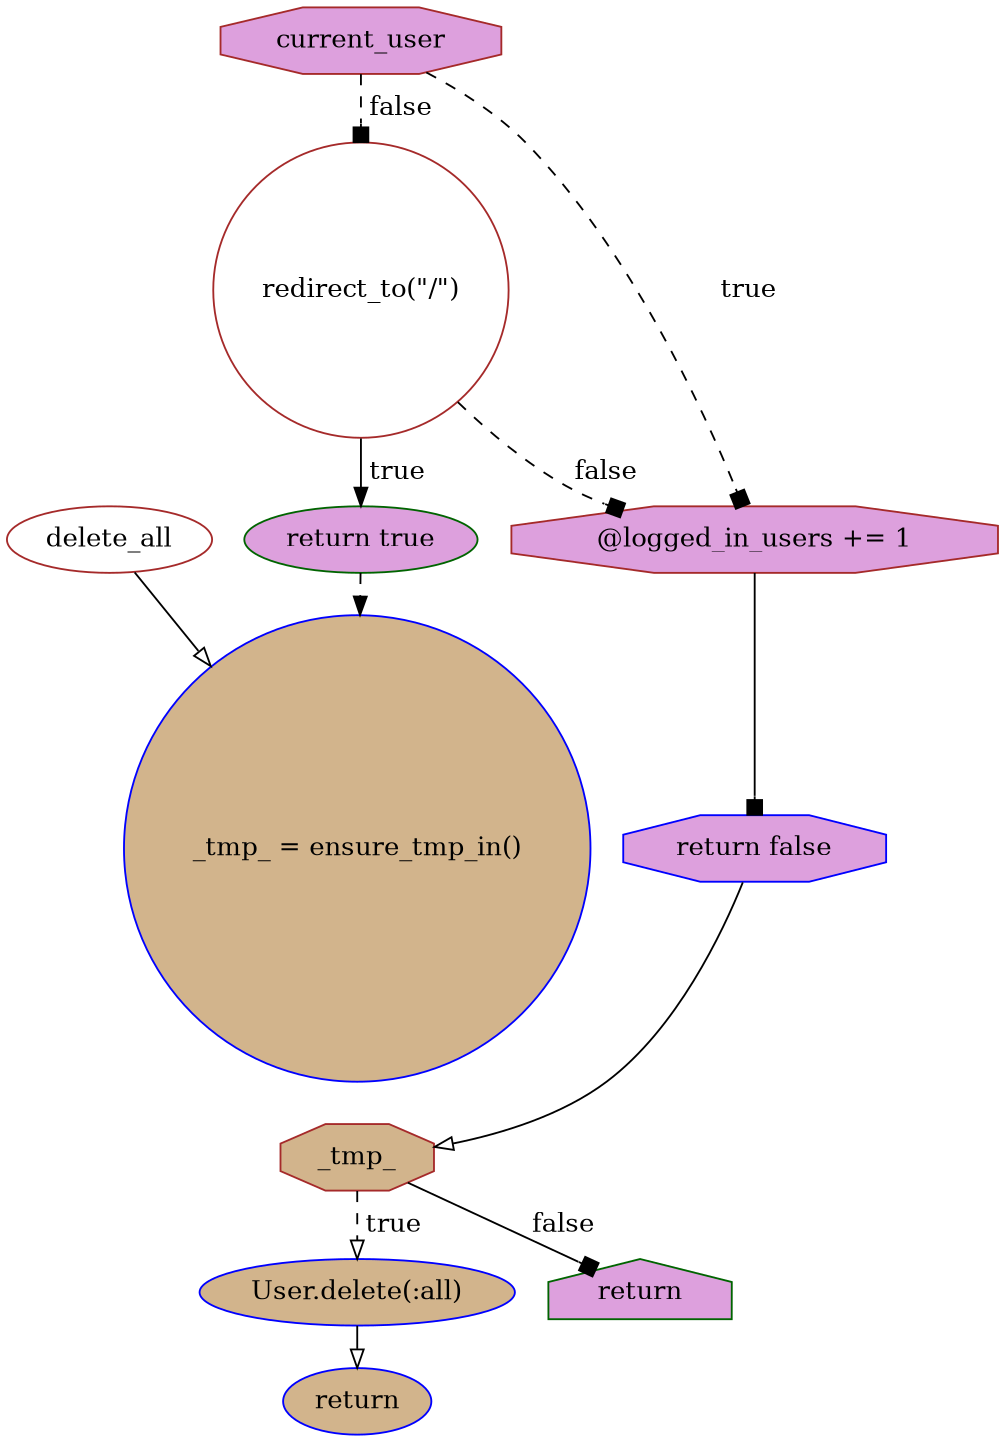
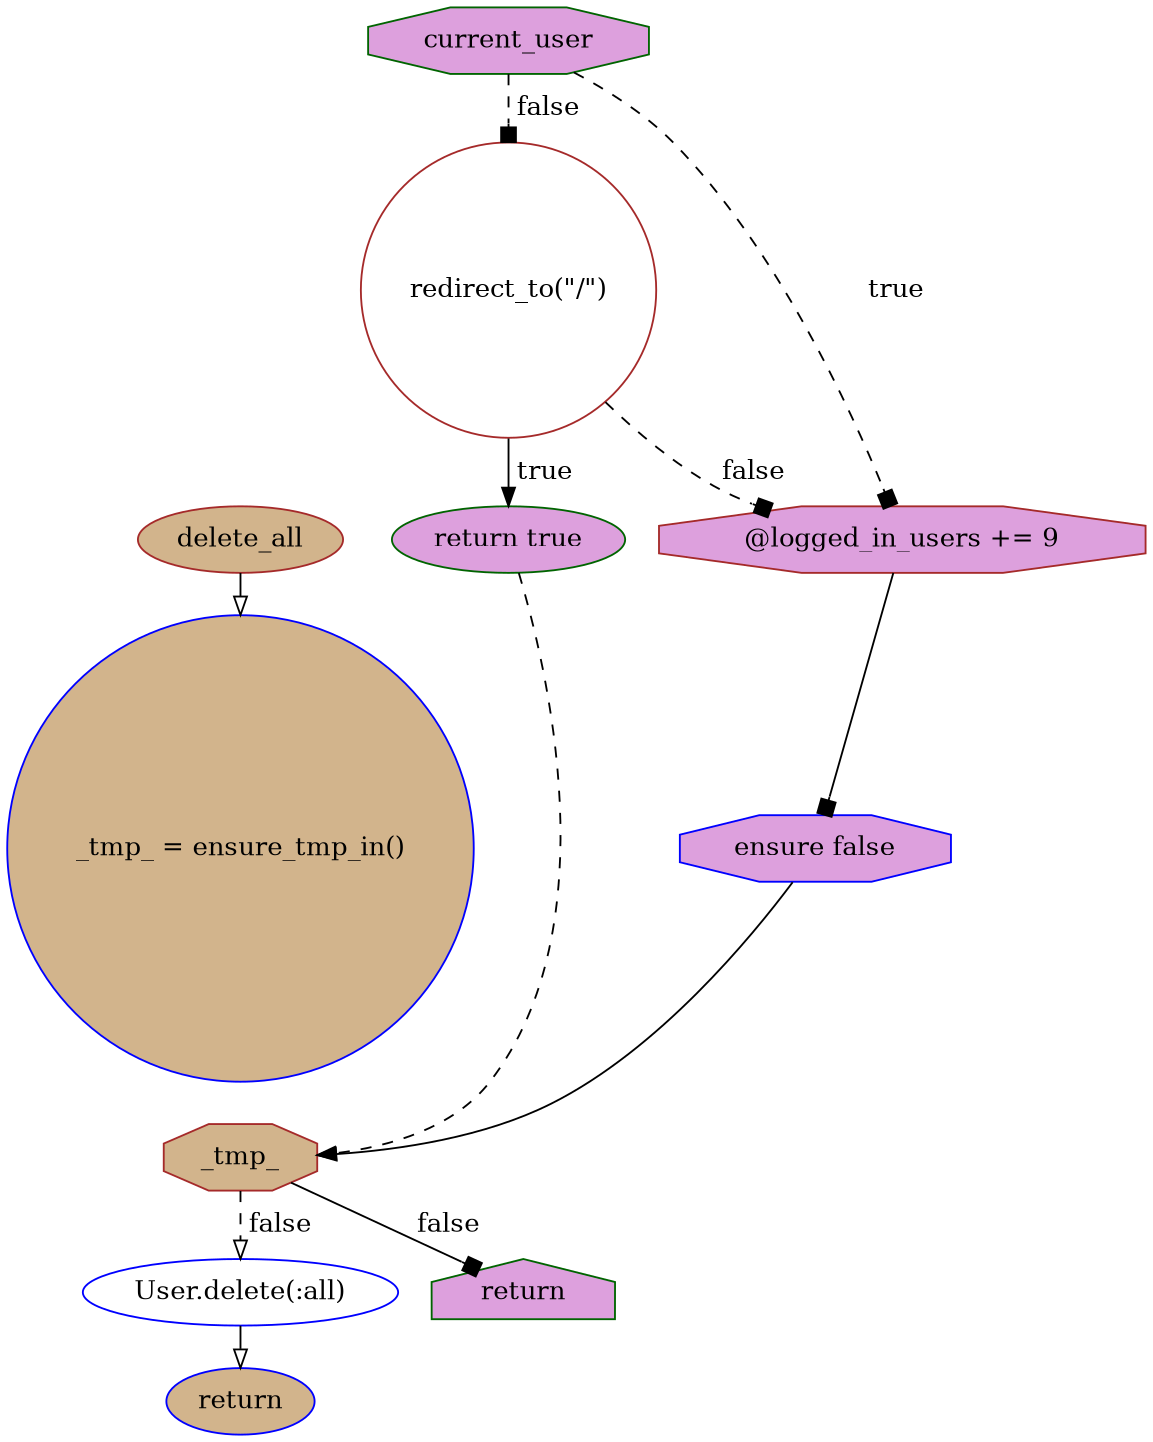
node "current_user": color brown -> darkgreen
node "delete_all": fillcolor white -> tan
node "@logged_in_users += 1": label "@logged_in_users += 1" -> "@logged_in_users += 9"
edge "return true" -> "_tmp_ = ensure_tmp_in()": now "return true" -> "_tmp_"
node "return false": label "return false" -> "ensure false"
edge "_tmp_" -> "User.delete(:all)": label " true" -> " false"
node "User.delete(:all)": fillcolor tan -> white
